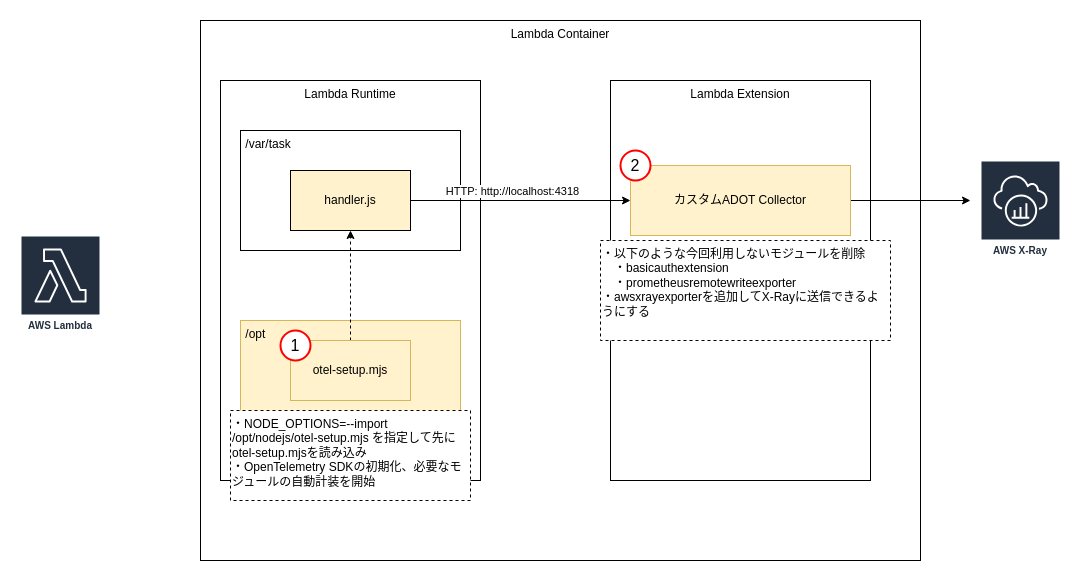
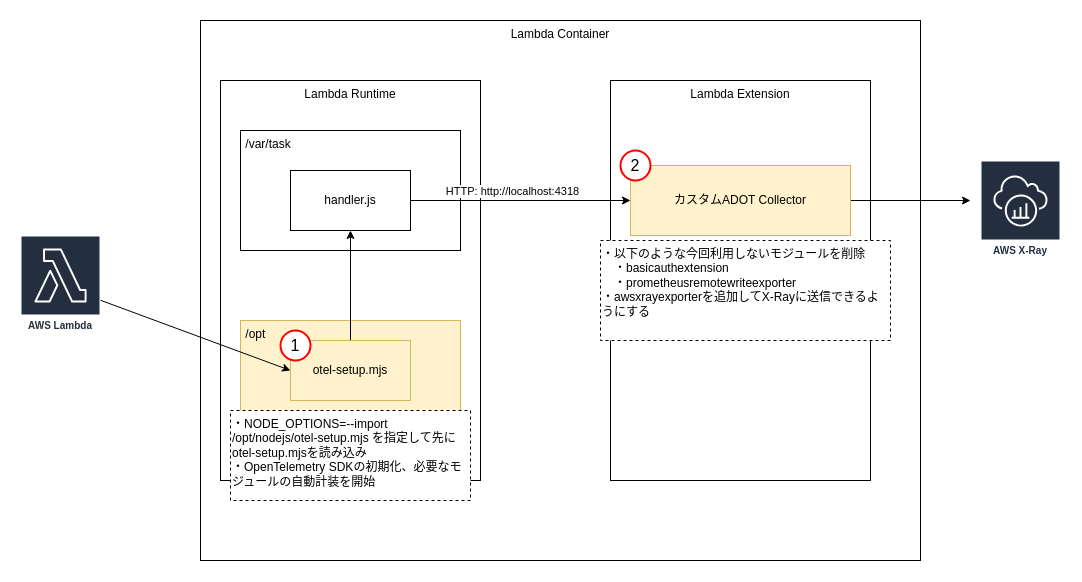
node "handler.js": fillcolor #fff2cc -> #ffffff
edge "otel-setup.mjs" -> "handler.js": style dashed -> solid
edge "AWS Lambda" -> "otel-setup.mjs": added
